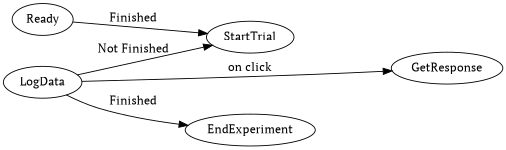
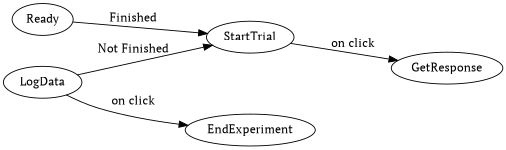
edge "LogData" -> "GetResponse": now "StartTrial" -> "GetResponse"
edge "LogData" -> "EndExperiment": label "Finished" -> "on click"
